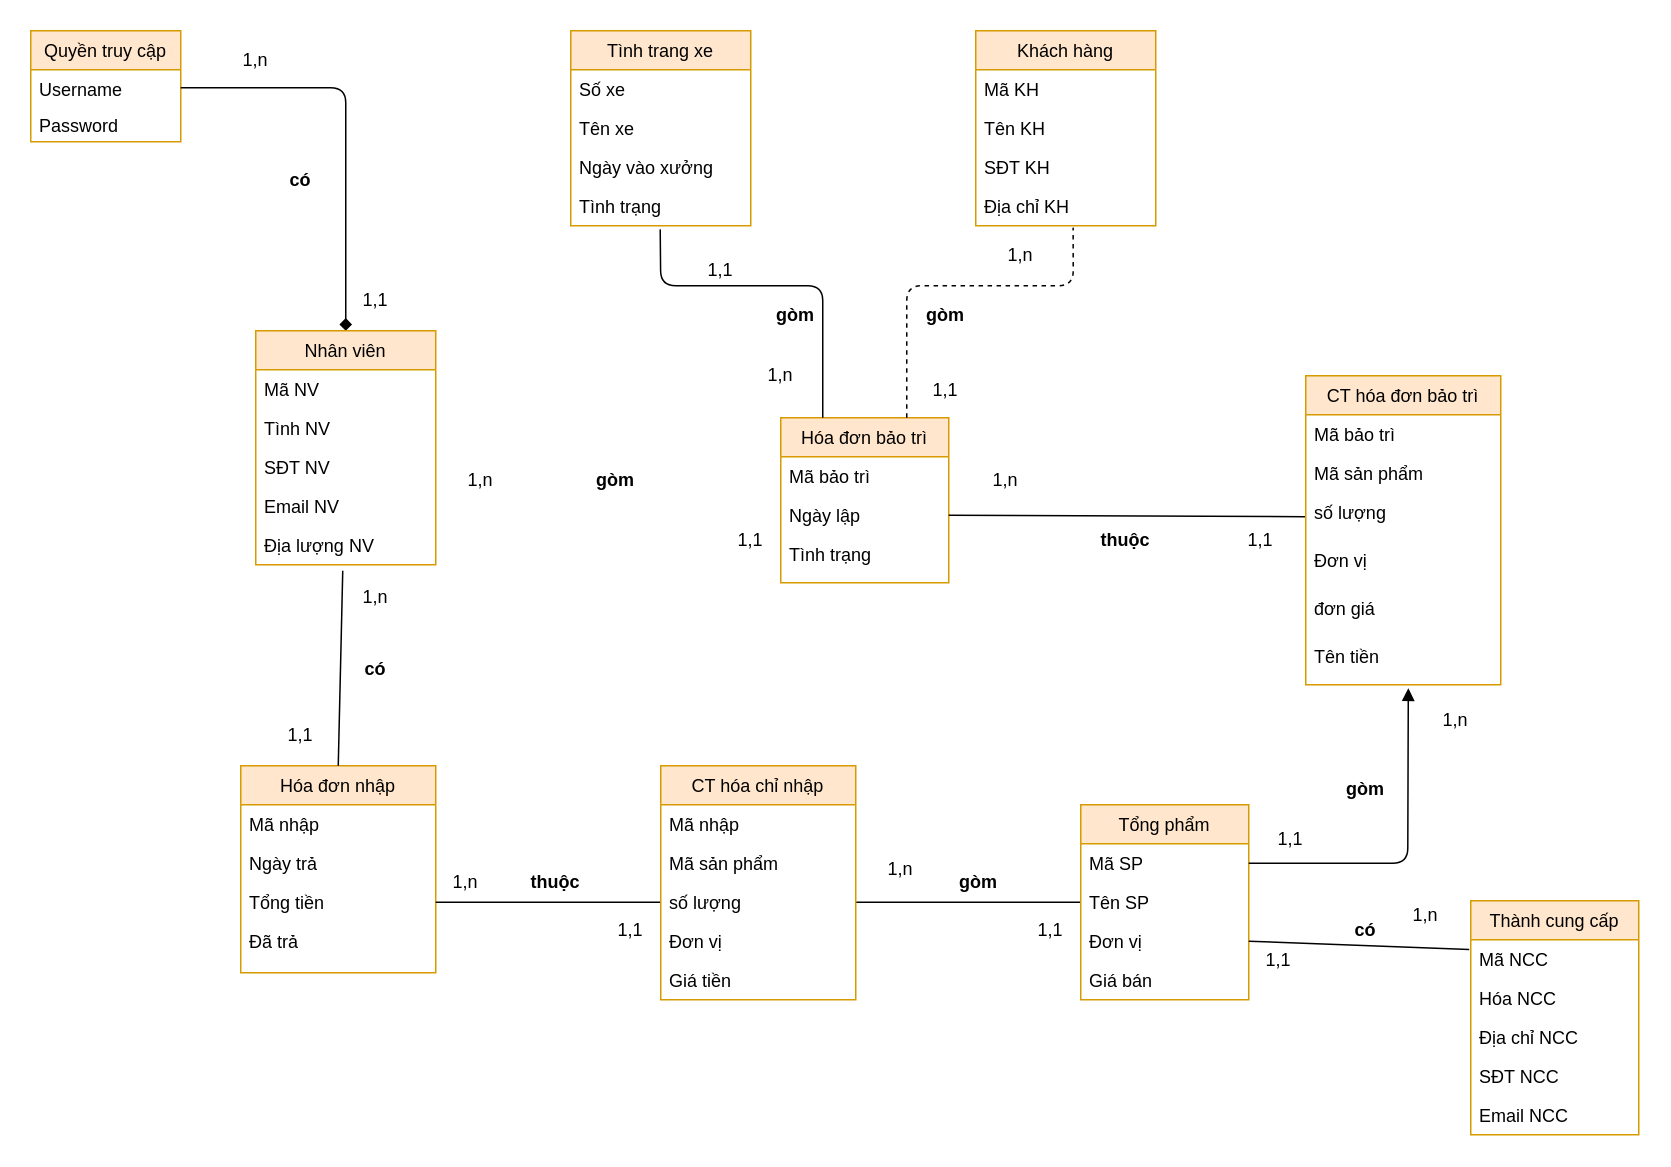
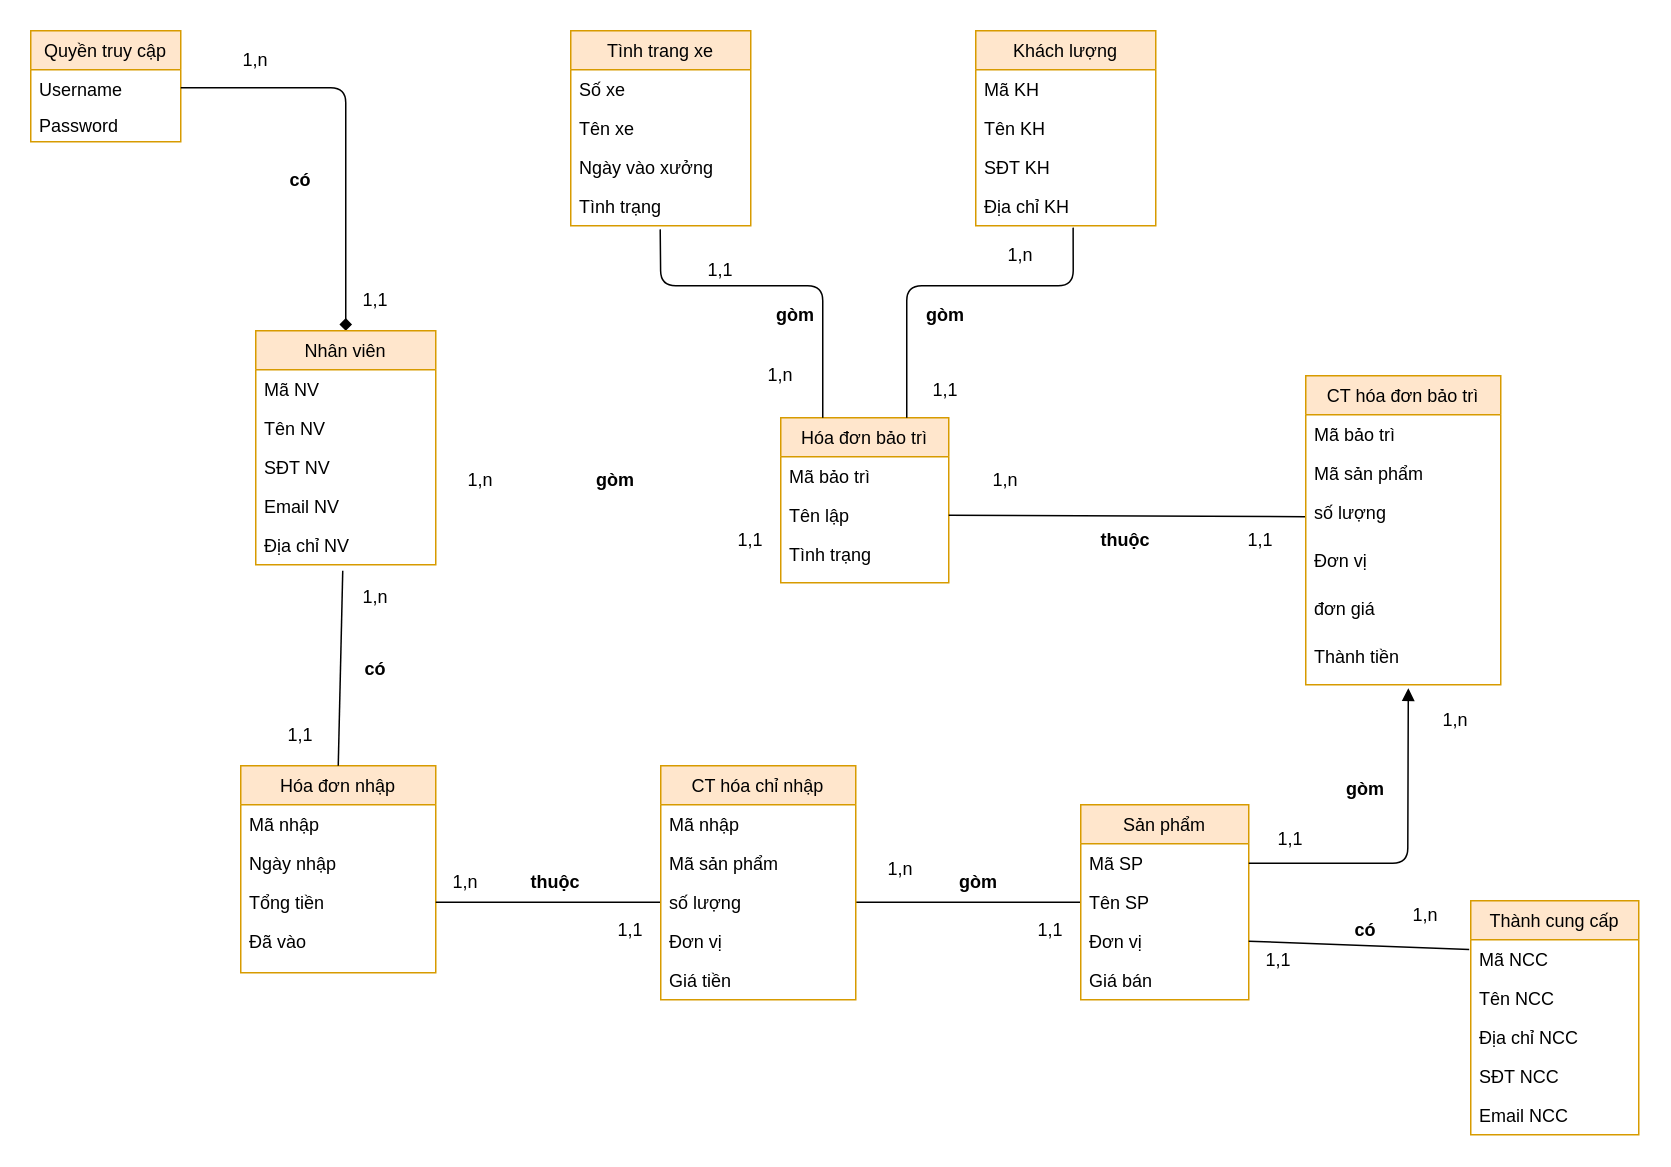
node "Khách hàng": label "Khách hàng" -> "Khách lượng"
edge "Địa chỉ KH" -- "Hóa đơn bảo trì": style dashed -> solid
node "Tình NV": label "Tình NV" -> "Tên NV"
node "Ngày lập": label "Ngày lập" -> "Tên lập"
node "Địa lượng NV": label "Địa lượng NV" -> "Địa chỉ NV"
node "Tên tiền": label "Tên tiền" -> "Thành tiền"
node "Tổng phẩm": label "Tổng phẩm" -> "Sản phẩm"
node "Ngày trả": label "Ngày trả" -> "Ngày nhập"
node "Đã trả": label "Đã trả" -> "Đã vào"
node "Hóa NCC": label "Hóa NCC" -> "Tên NCC"
